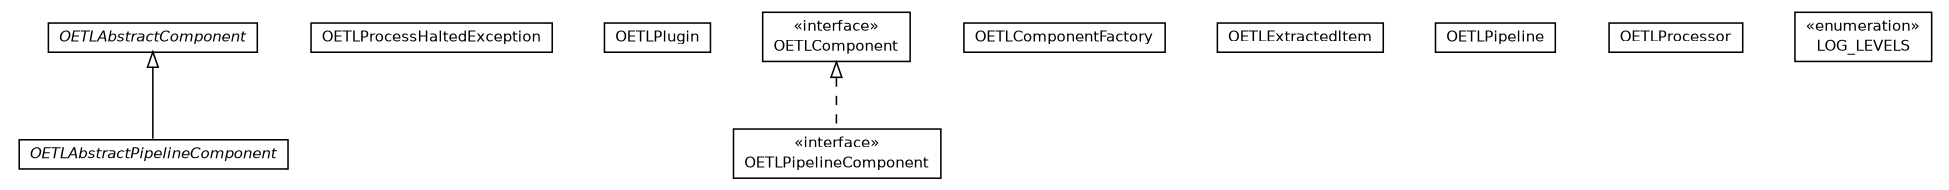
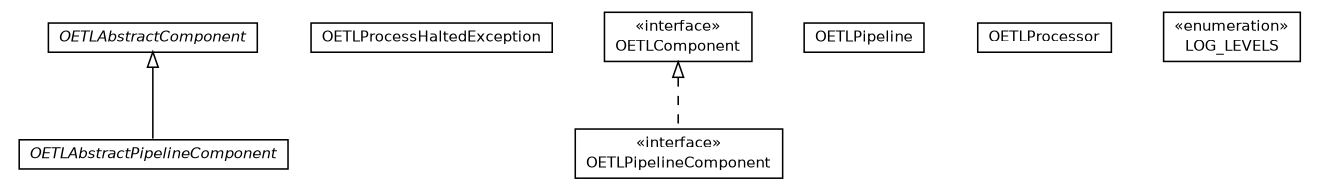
node "OETLPlugin": removed
node "OETLComponentFactory": removed
node "OETLExtractedItem": removed
